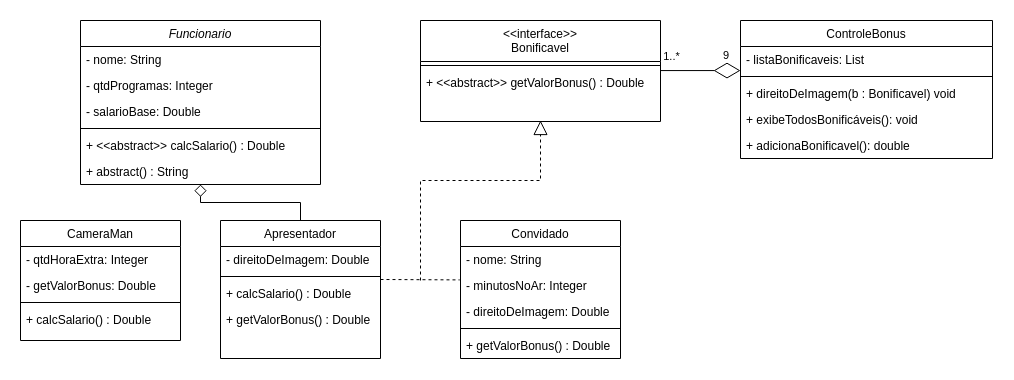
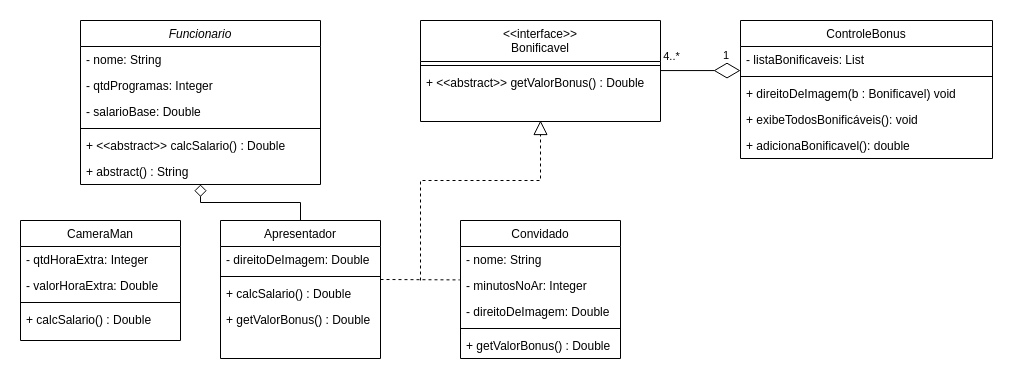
node "9": label "9" -> "1"
node "1..*": label "1..*" -> "4..*"
node "- getValorBonus: Double": label "- getValorBonus: Double" -> "- valorHoraExtra: Double"
